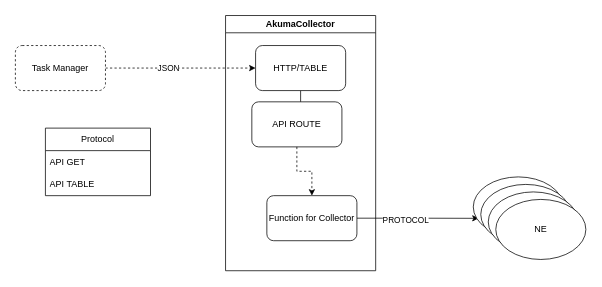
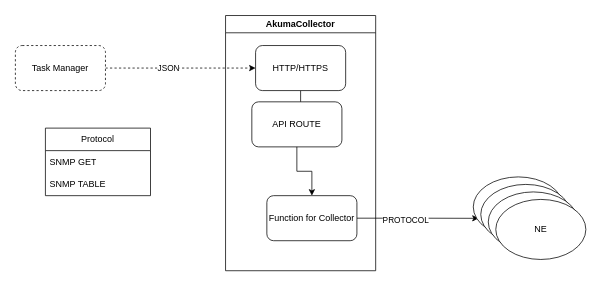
node "HTTP/TABLE": label "HTTP/TABLE" -> "HTTP/HTTPS"
node "API GET": label "API GET" -> "SNMP GET"
edge "API ROUTE" -> "Function for Collector": style dashed -> solid
node "API TABLE": label "API TABLE" -> "SNMP TABLE"
